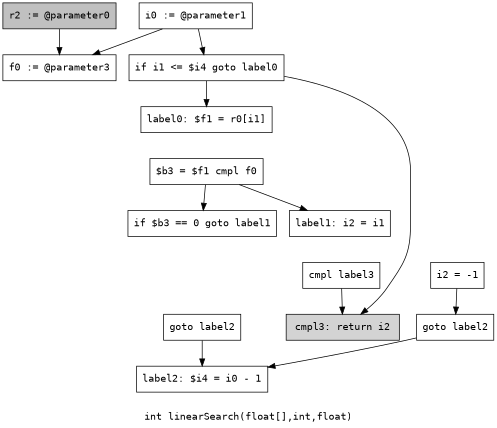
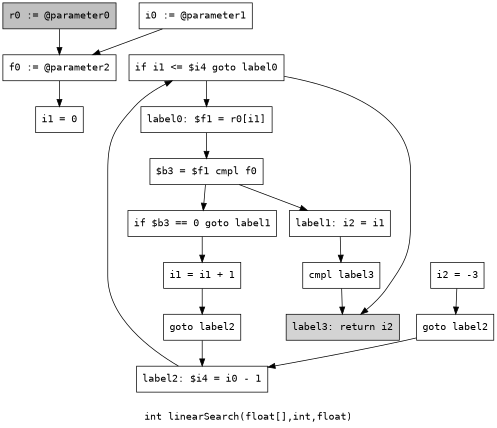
node "r2 := @parameter0": label "r2 := @parameter0" -> "r0 := @parameter0"
edge "i0 := @parameter1" -> "if i1 <= $i4 goto label0": now "label2: $i4 = i0 - 1" -> "if i1 <= $i4 goto label0"
node "f0 := @parameter3": label "f0 := @parameter3" -> "f0 := @parameter2"
node "i1 = 0": added
edge "label0: $f1 = r0[i1]" -> "$b3 = $f1 cmpl f0": added
edge "label1: i2 = i1" -> "cmpl label3": added
node "i1 = i1 + 1": added
node "i2 = -1": label "i2 = -1" -> "i2 = -3"
node "cmpl3: return i2": label "cmpl3: return i2" -> "label3: return i2"
